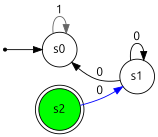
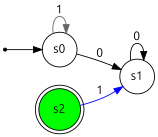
edge "s1" -> "s0": reversed
edge "s2" -> "s1": label "0" -> "1"
